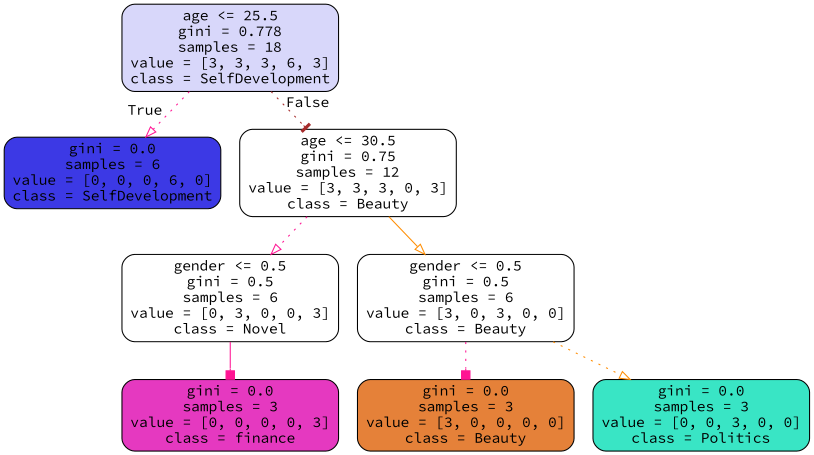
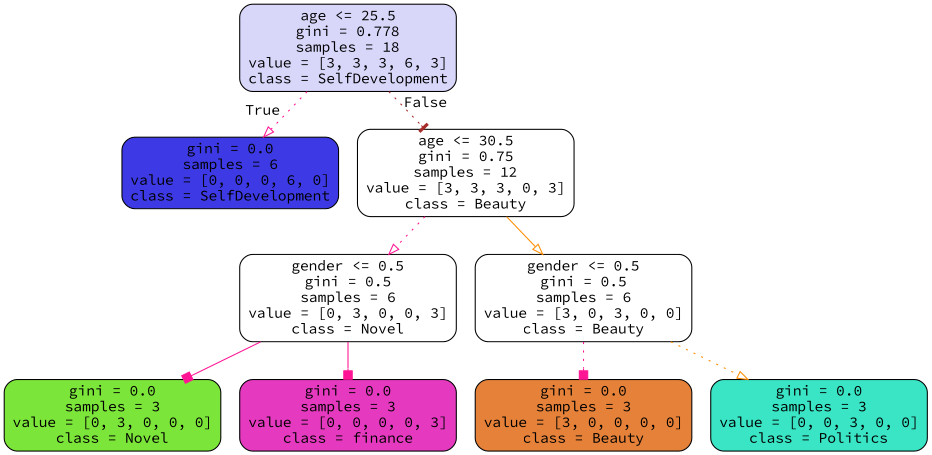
node "gini = 0.0 samples = 3 value = [0, 3, 0, 0, 0] class = Novel": added
